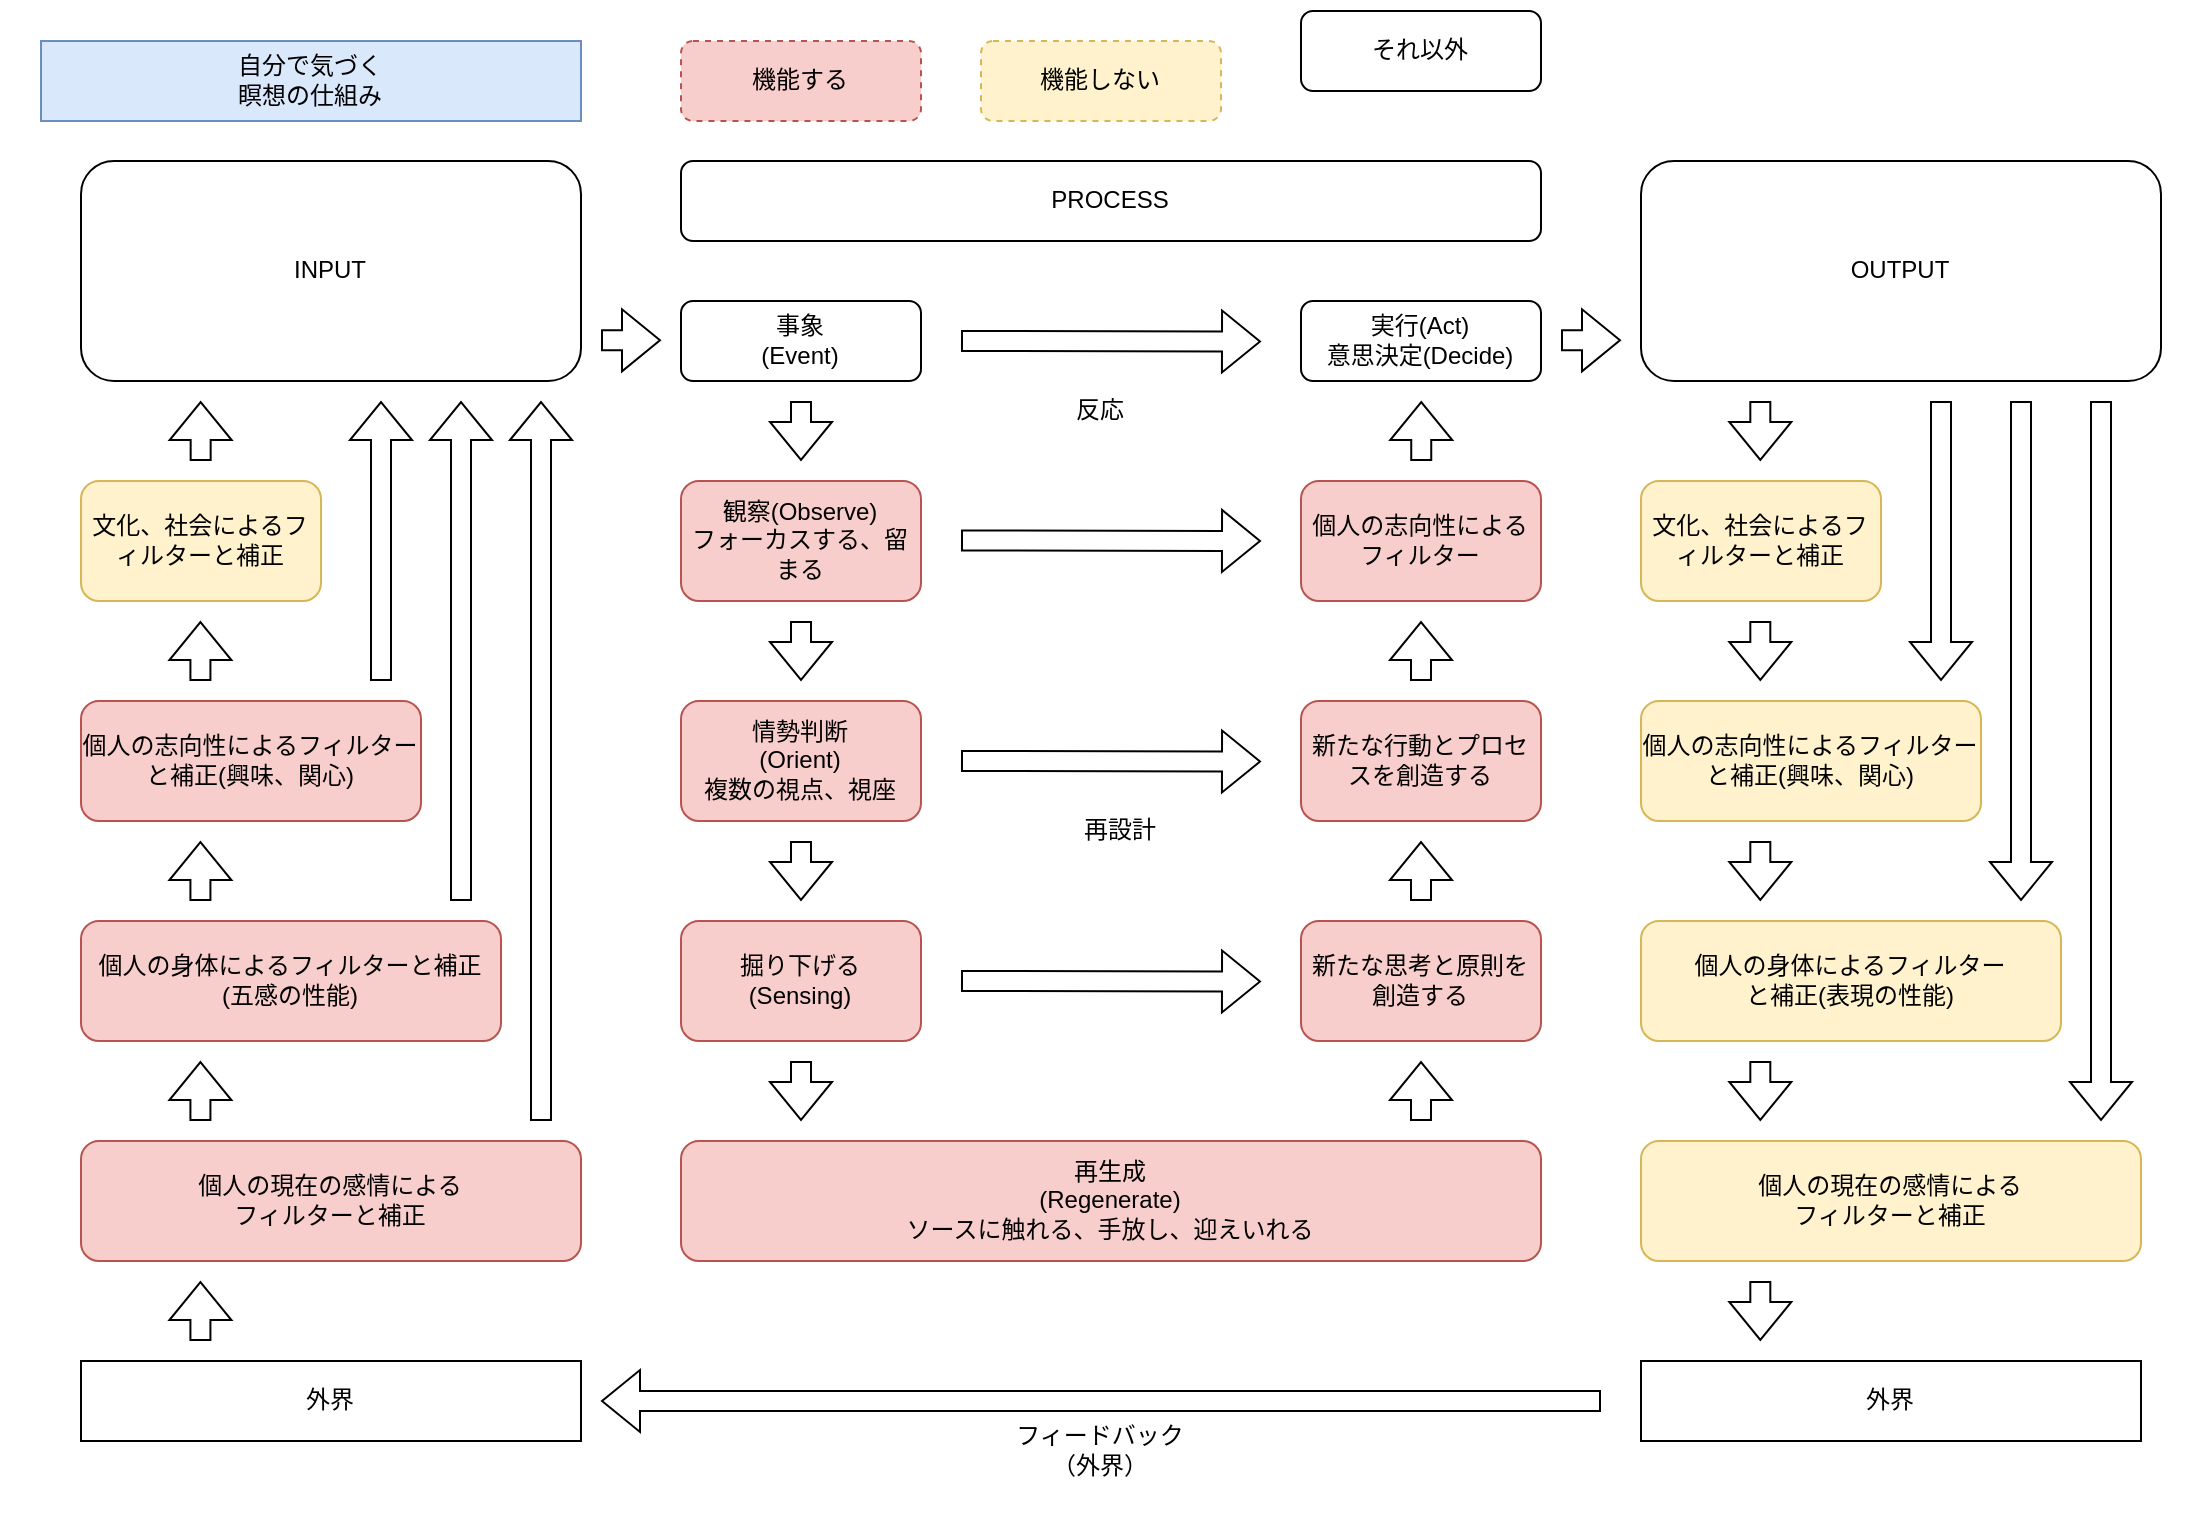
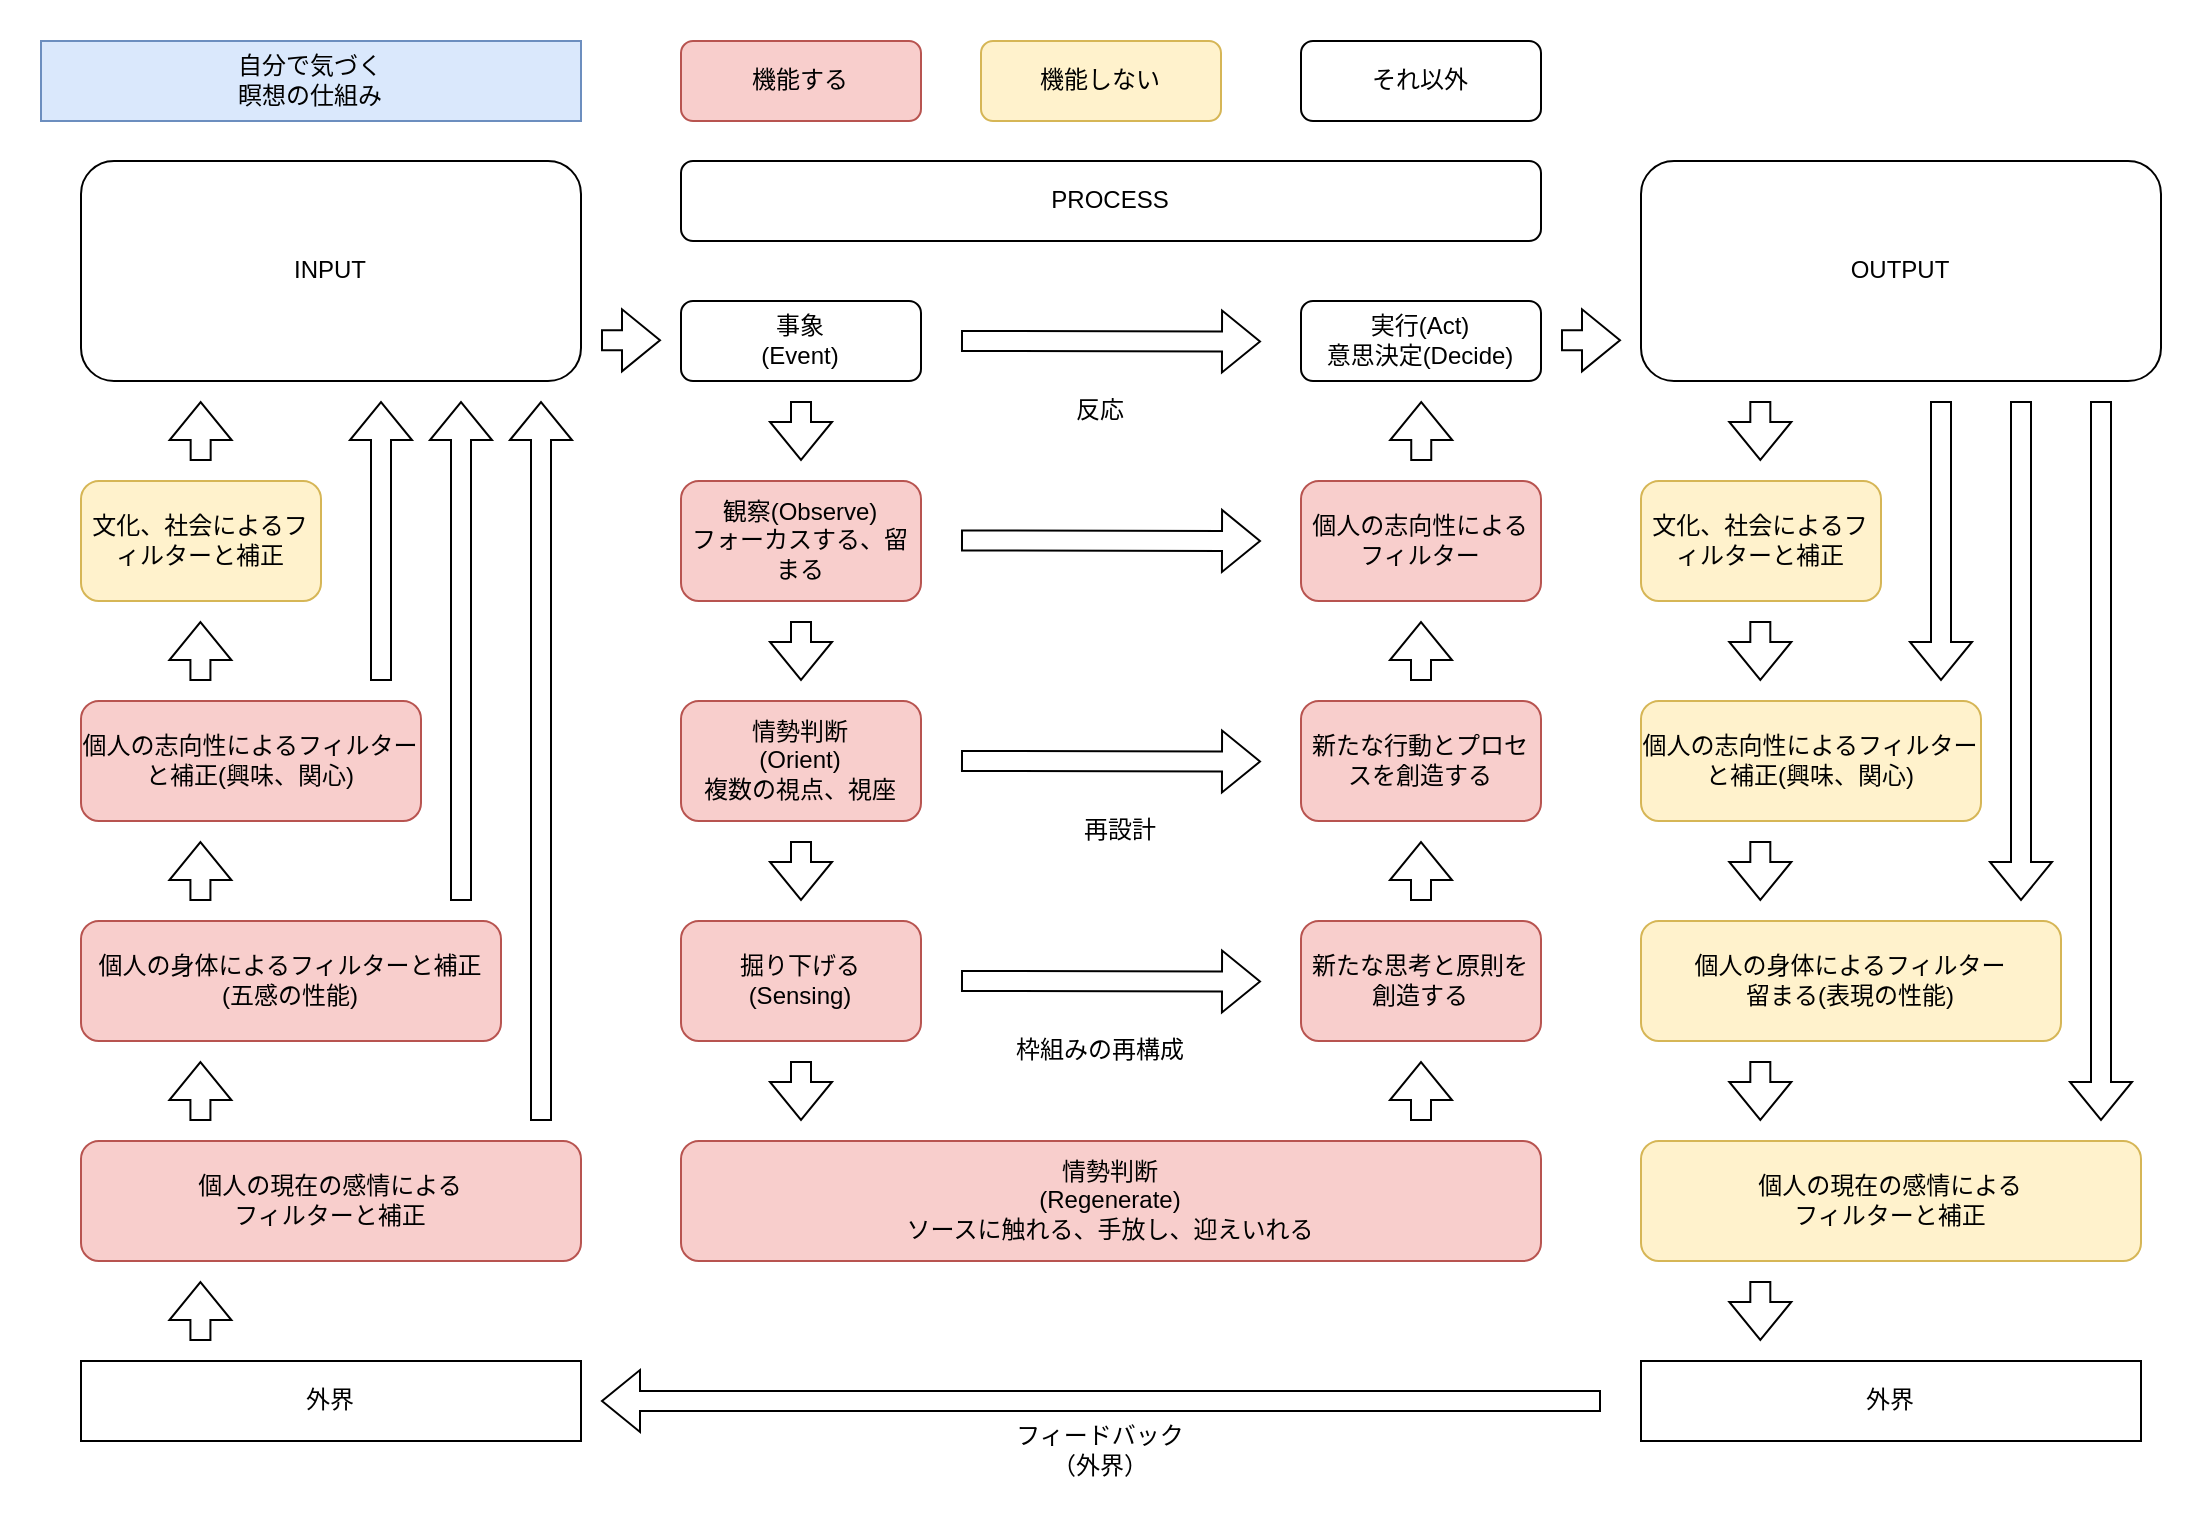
node "それ以外": moved (1421, 51) -> (1421, 81)
node "機能する": style dashed -> solid
node "機能しない": style dashed -> solid
node "個人の身体によるフィルター と補正(表現の性能)": label "個人の身体によるフィルター と補正(表現の性能)" -> "個人の身体によるフィルター 留まる(表現の性能)"
node "枠組みの再構成": added
node "再生成 (Regenerate) ソースに触れる、手放し、迎えいれる": label "再生成 (Regenerate) ソースに触れる、手放し、迎えいれる" -> "情勢判断 (Regenerate) ソースに触れる、手放し、迎えいれる"
